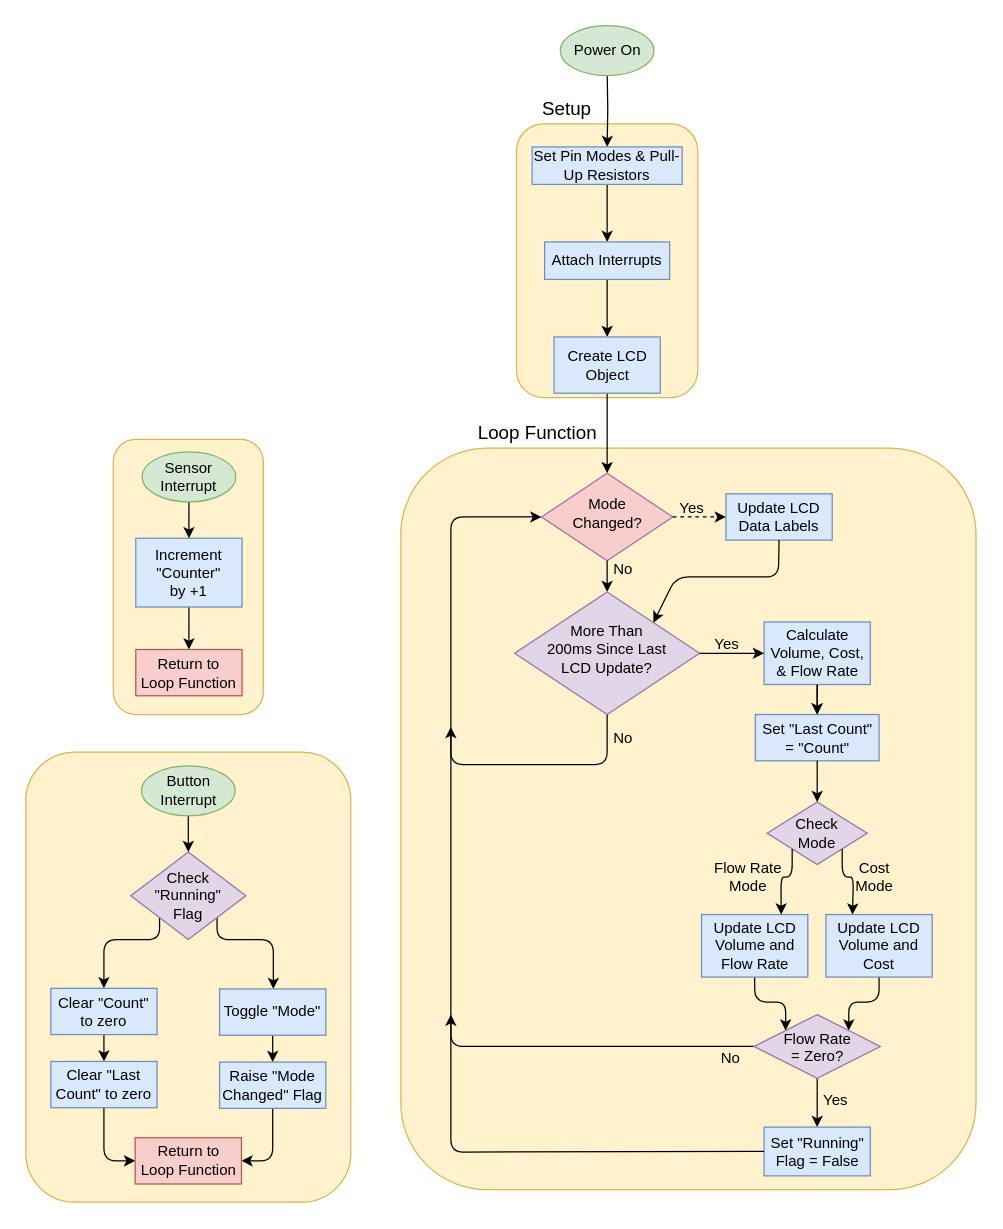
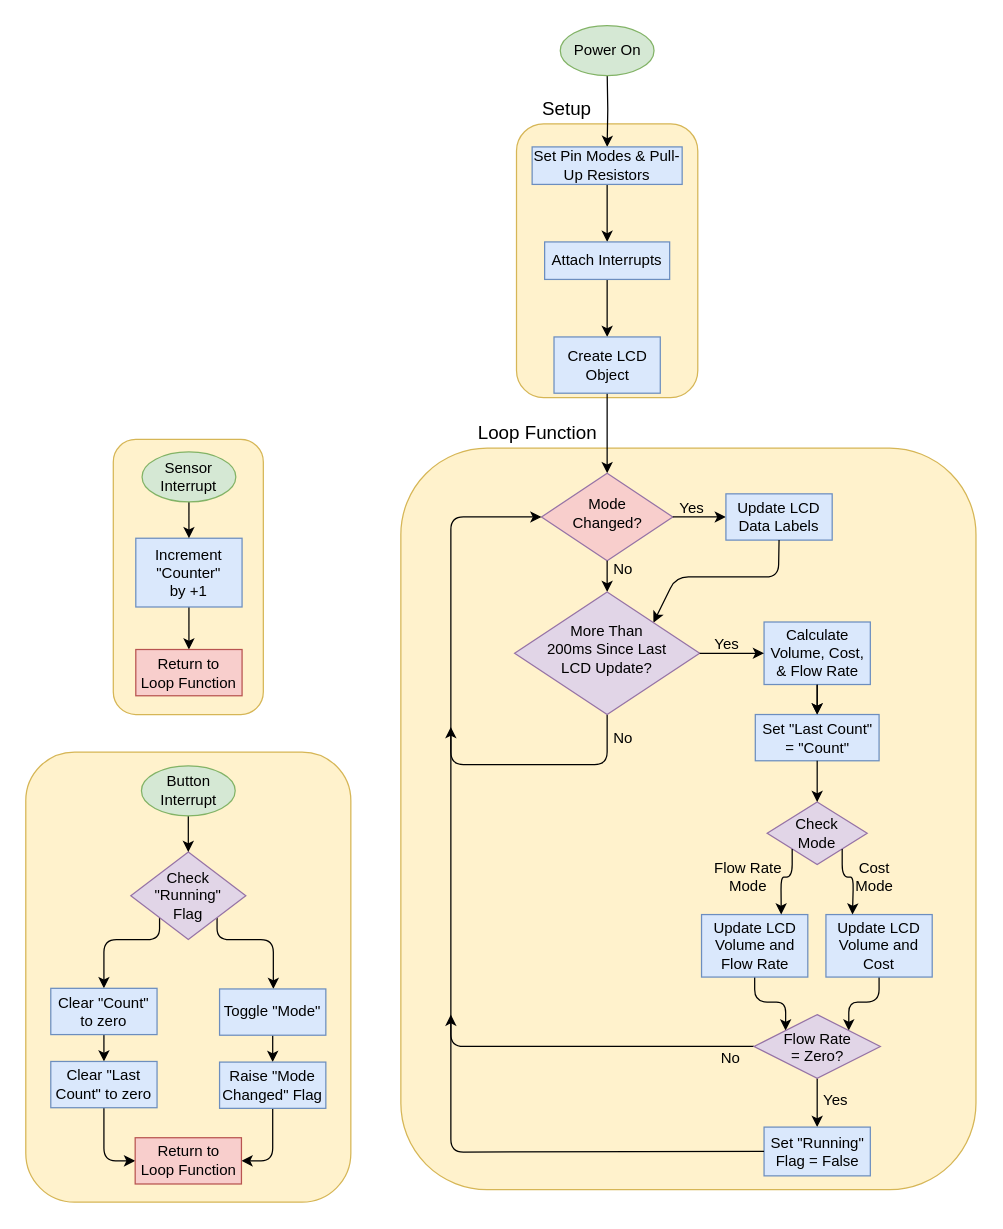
edge "Mode Changed?" -> "Update LCD Data Labels": style dashed -> solid
